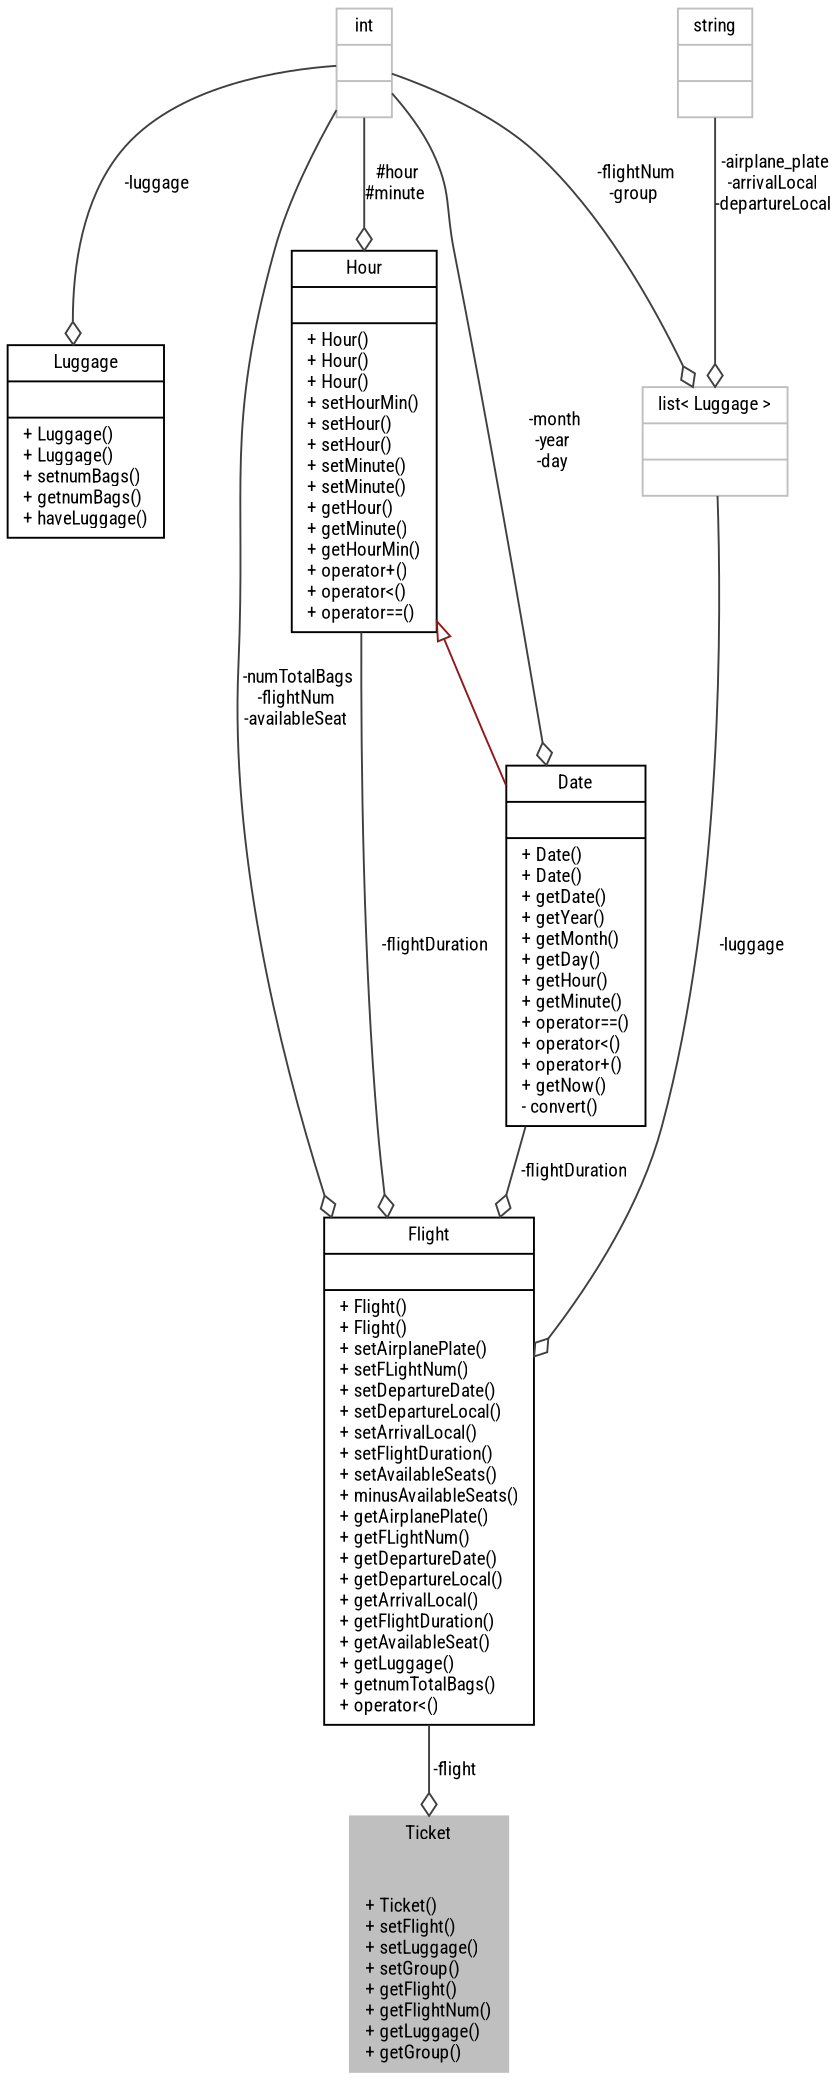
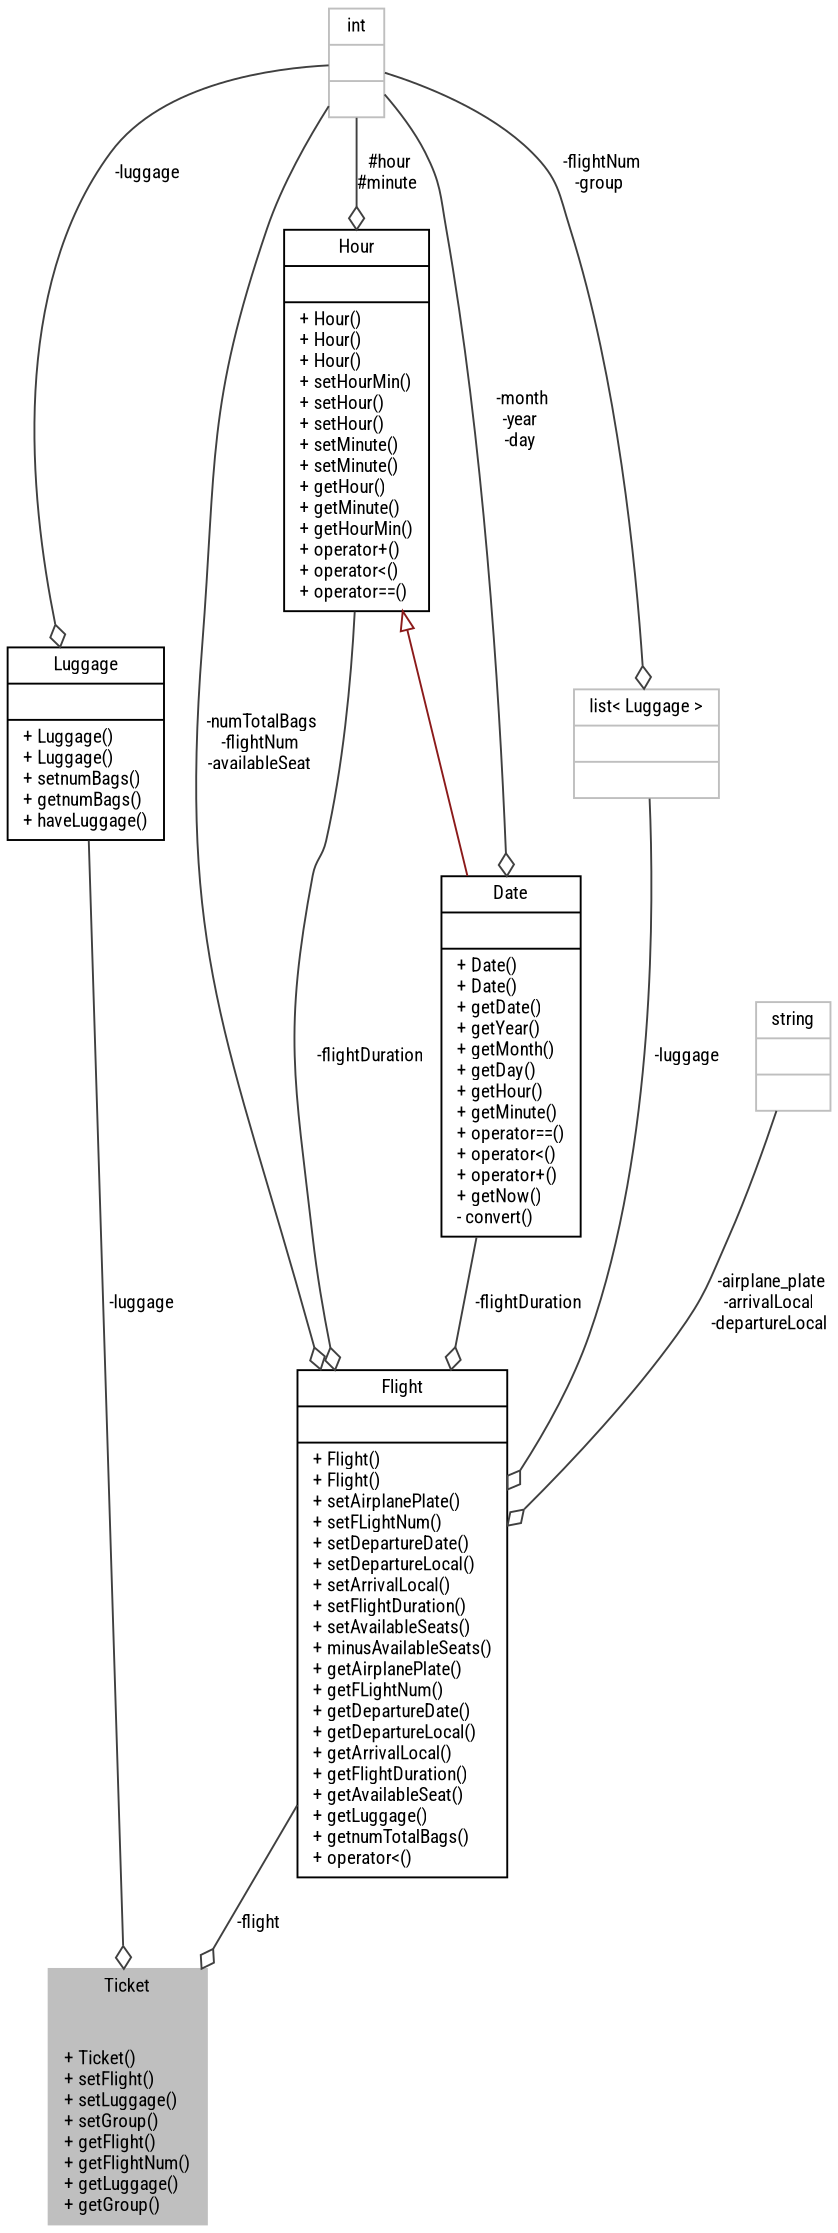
edge "string" -> "list< Luggage >": now "string" -> "Flight"
edge "Luggage" -> "Ticket": added, label "-luggage"
